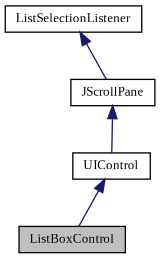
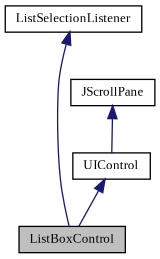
edge "JScrollPane" -> "ListSelectionListener": now "ListBoxControl" -> "ListSelectionListener"
